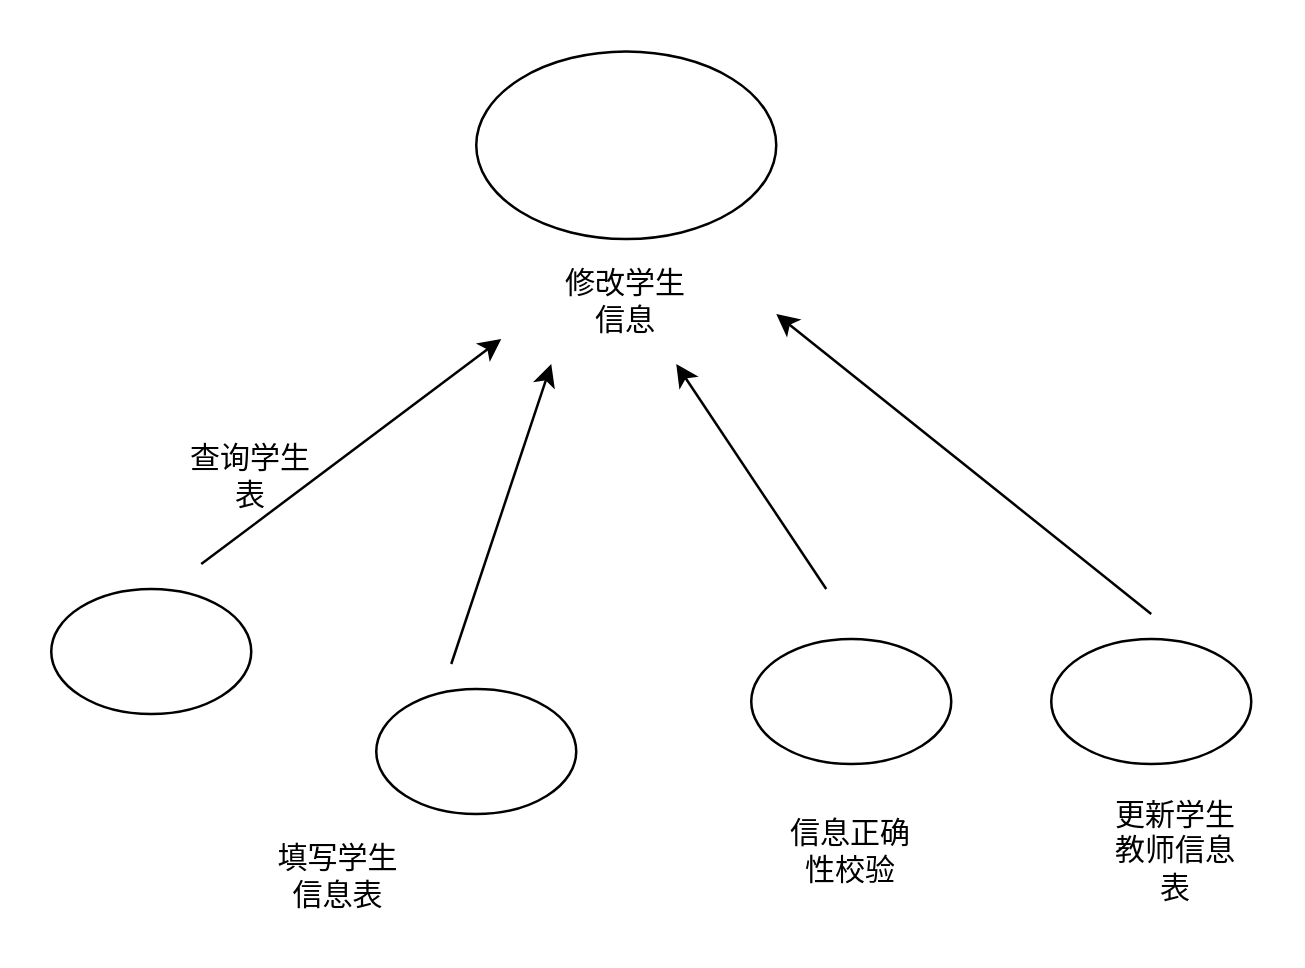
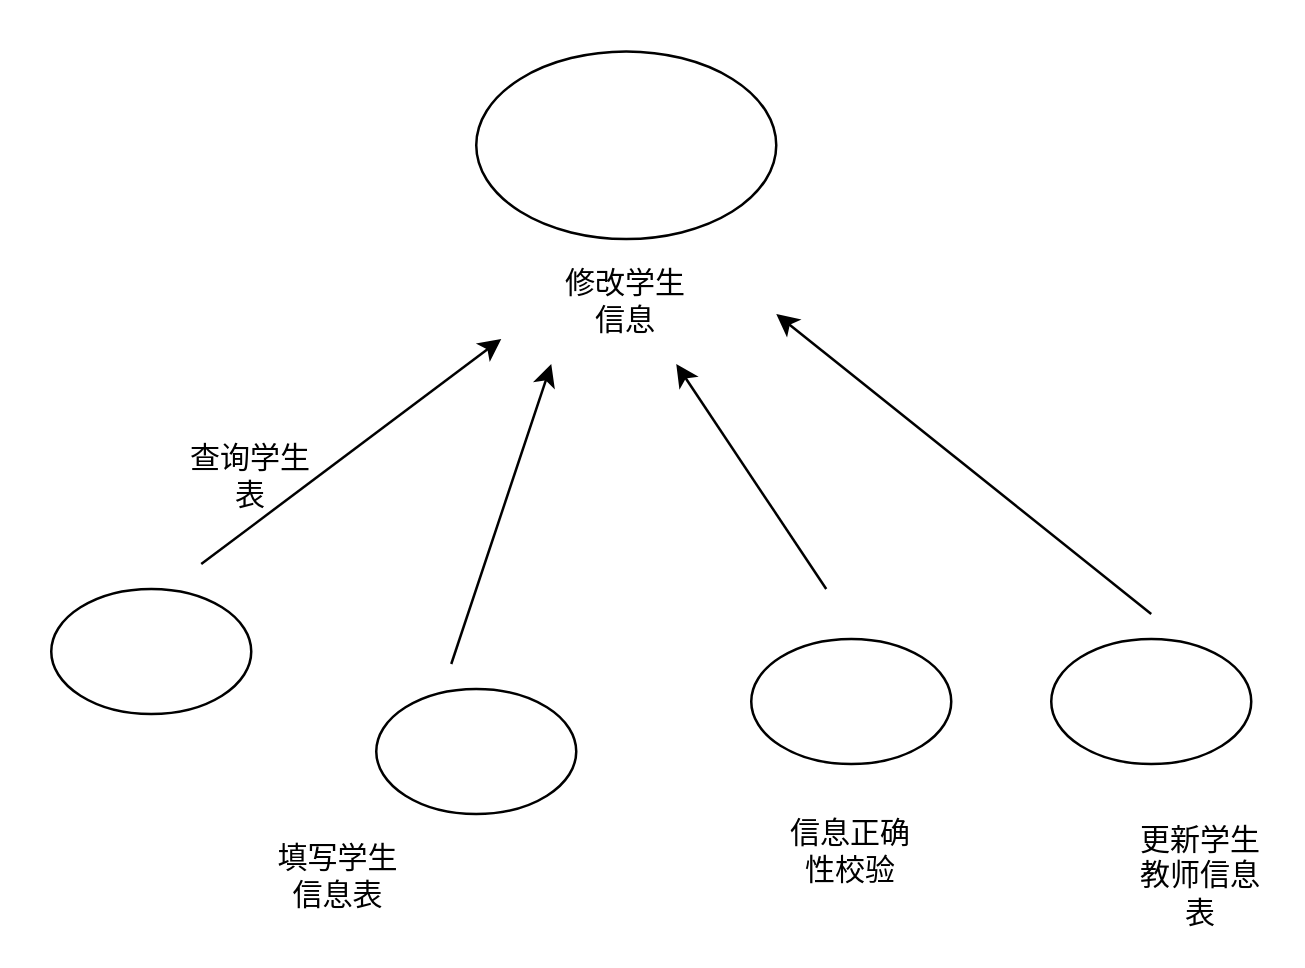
node "更新学生教师信息表": moved (1176, 851) -> (1201, 876)
